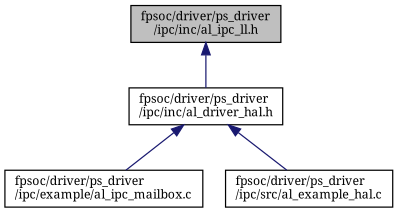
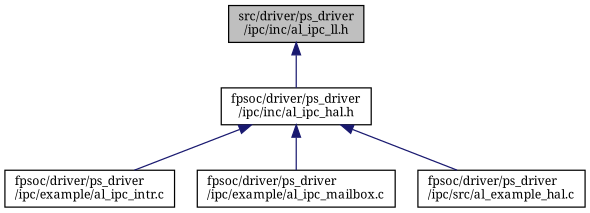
node "fpsoc/driver/ps_driver /ipc/inc/al_ipc_ll.h": label "fpsoc/driver/ps_driver /ipc/inc/al_ipc_ll.h" -> "src/driver/ps_driver /ipc/inc/al_ipc_ll.h"
node "fpsoc/driver/ps_driver /ipc/inc/al_driver_hal.h": label "fpsoc/driver/ps_driver /ipc/inc/al_driver_hal.h" -> "fpsoc/driver/ps_driver /ipc/inc/al_ipc_hal.h"
node "fpsoc/driver/ps_driver /ipc/example/al_ipc_intr.c": added
